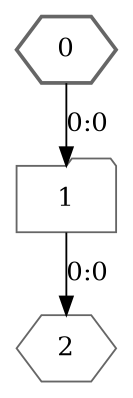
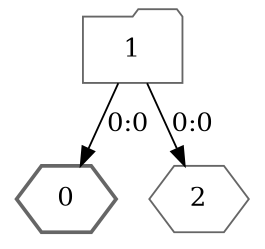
edge "0" -> "1": reversed
